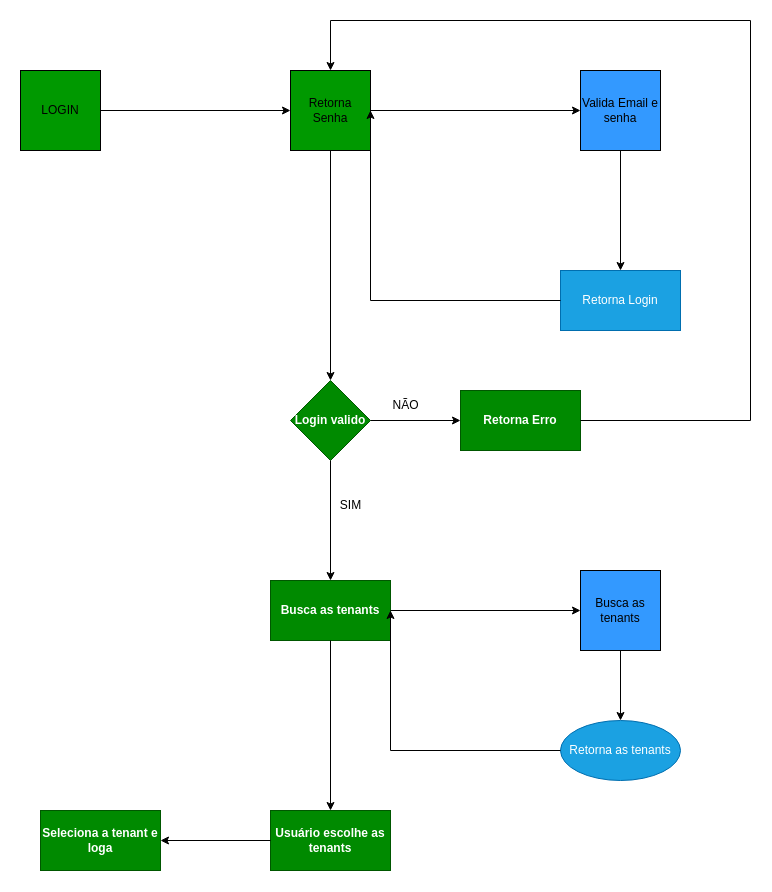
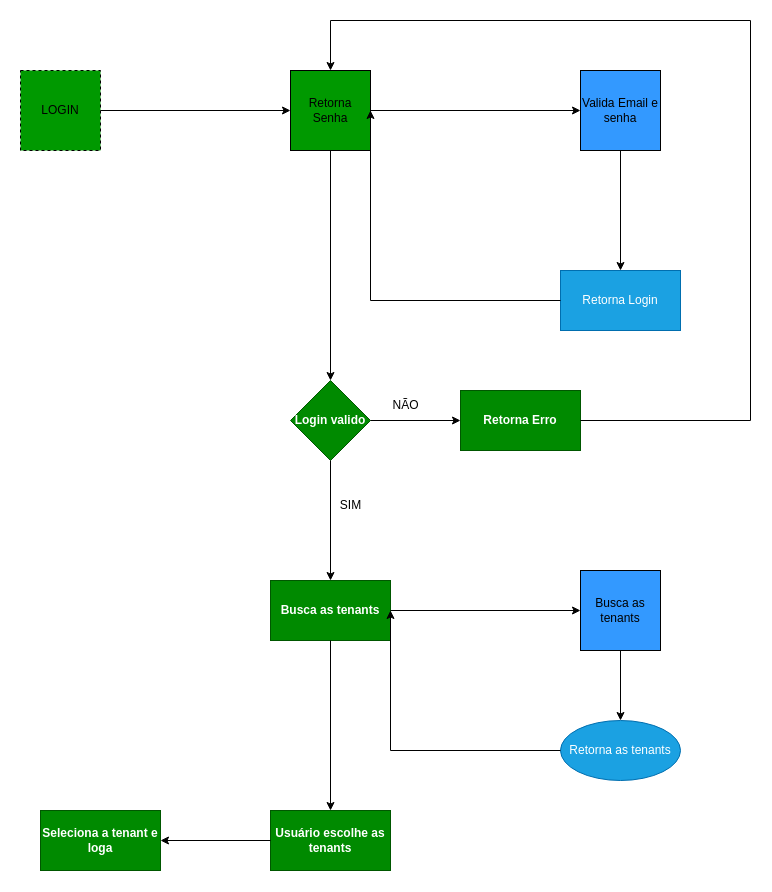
node "LOGIN": style solid -> dashed
